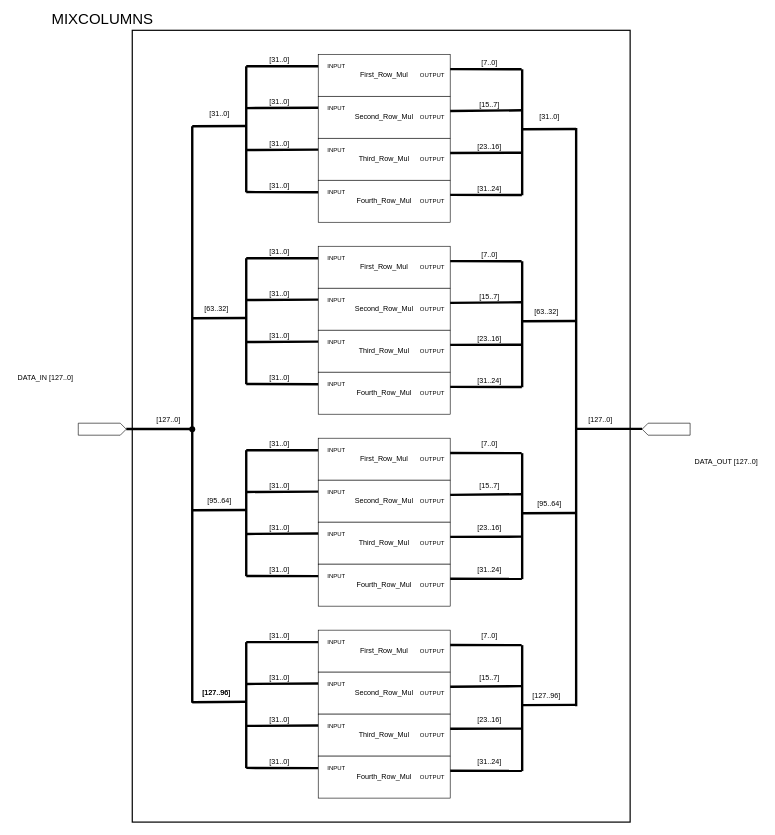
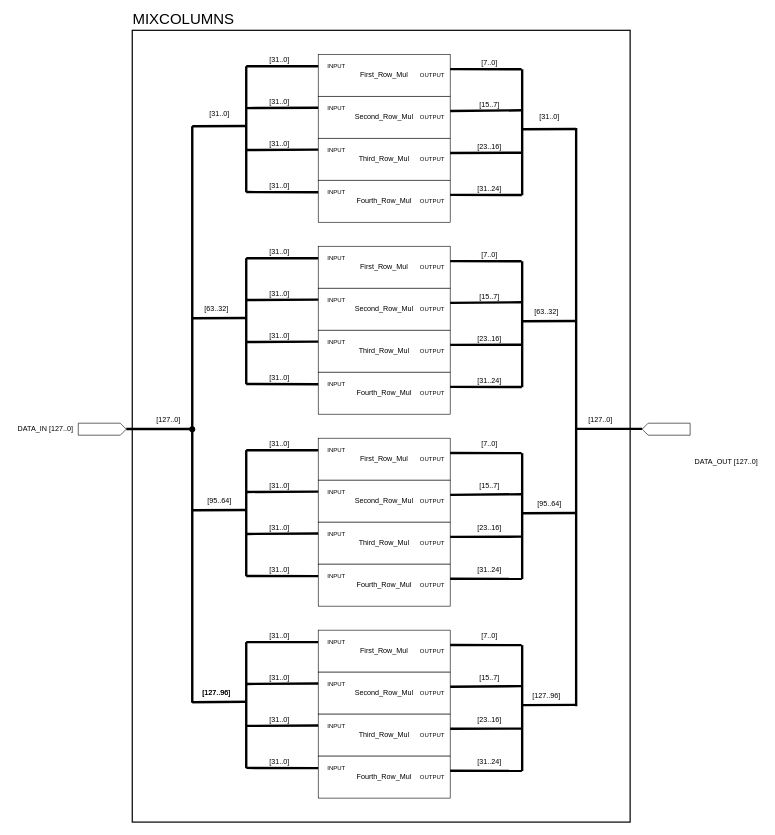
node "MIXCOLUMNS": moved (102, 18) -> (183, 18)
node "DATA_IN [127..0]": moved (45, 378) -> (45, 429)
